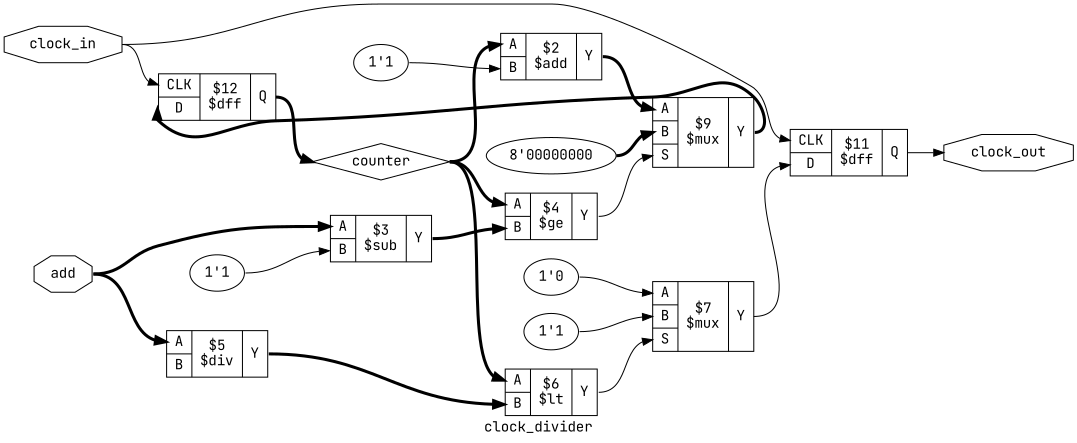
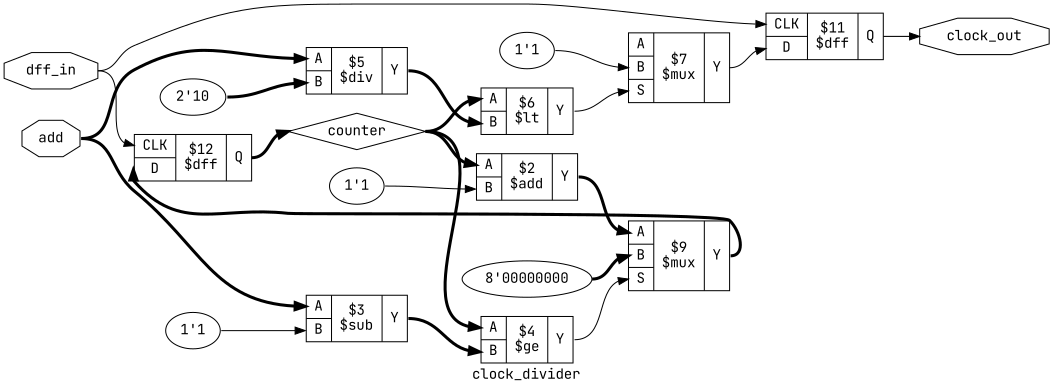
node "clock_in": label "clock_in" -> "dff_in"
node "2'10": added
node "1'0": removed
